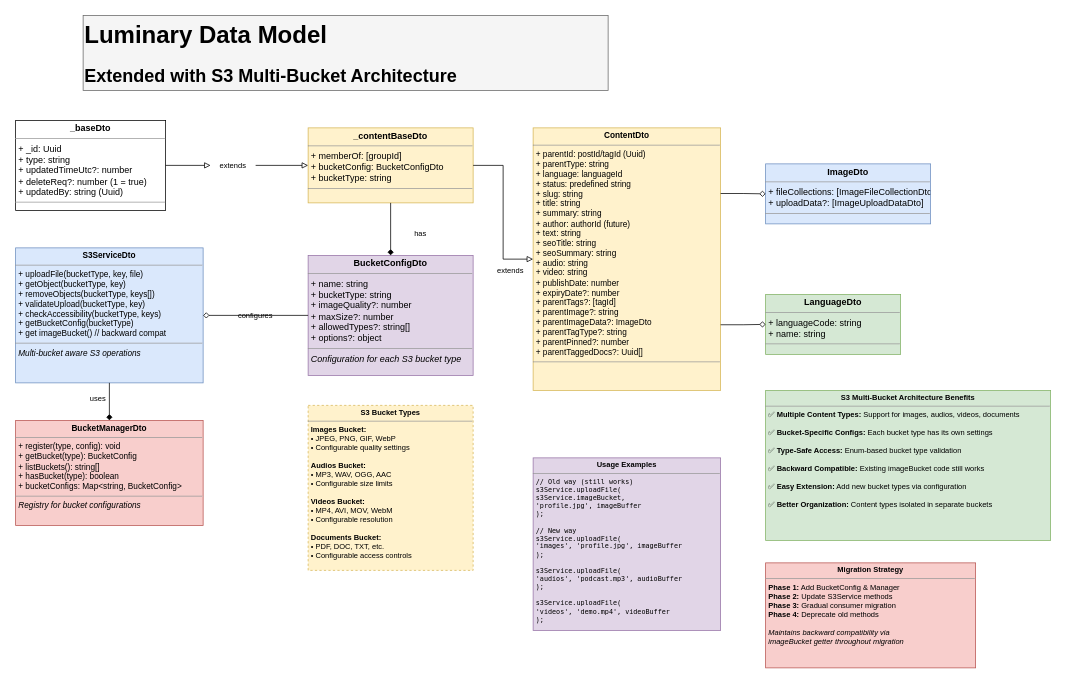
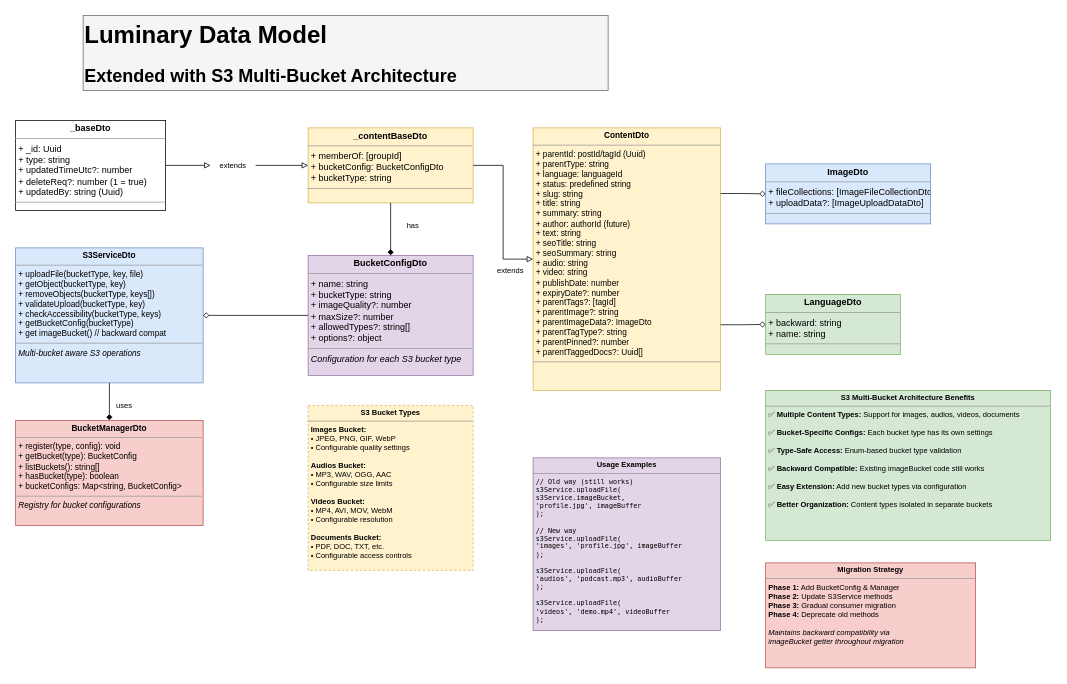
node "has": moved (420, 233) -> (413, 225)
node "LanguageDto + languageCode: string + name: string": label "LanguageDto + languageCode: string + name: string" -> "LanguageDto + backward: string + name: string"
node "configures": removed
node "uses": moved (98, 398) -> (124, 405)
